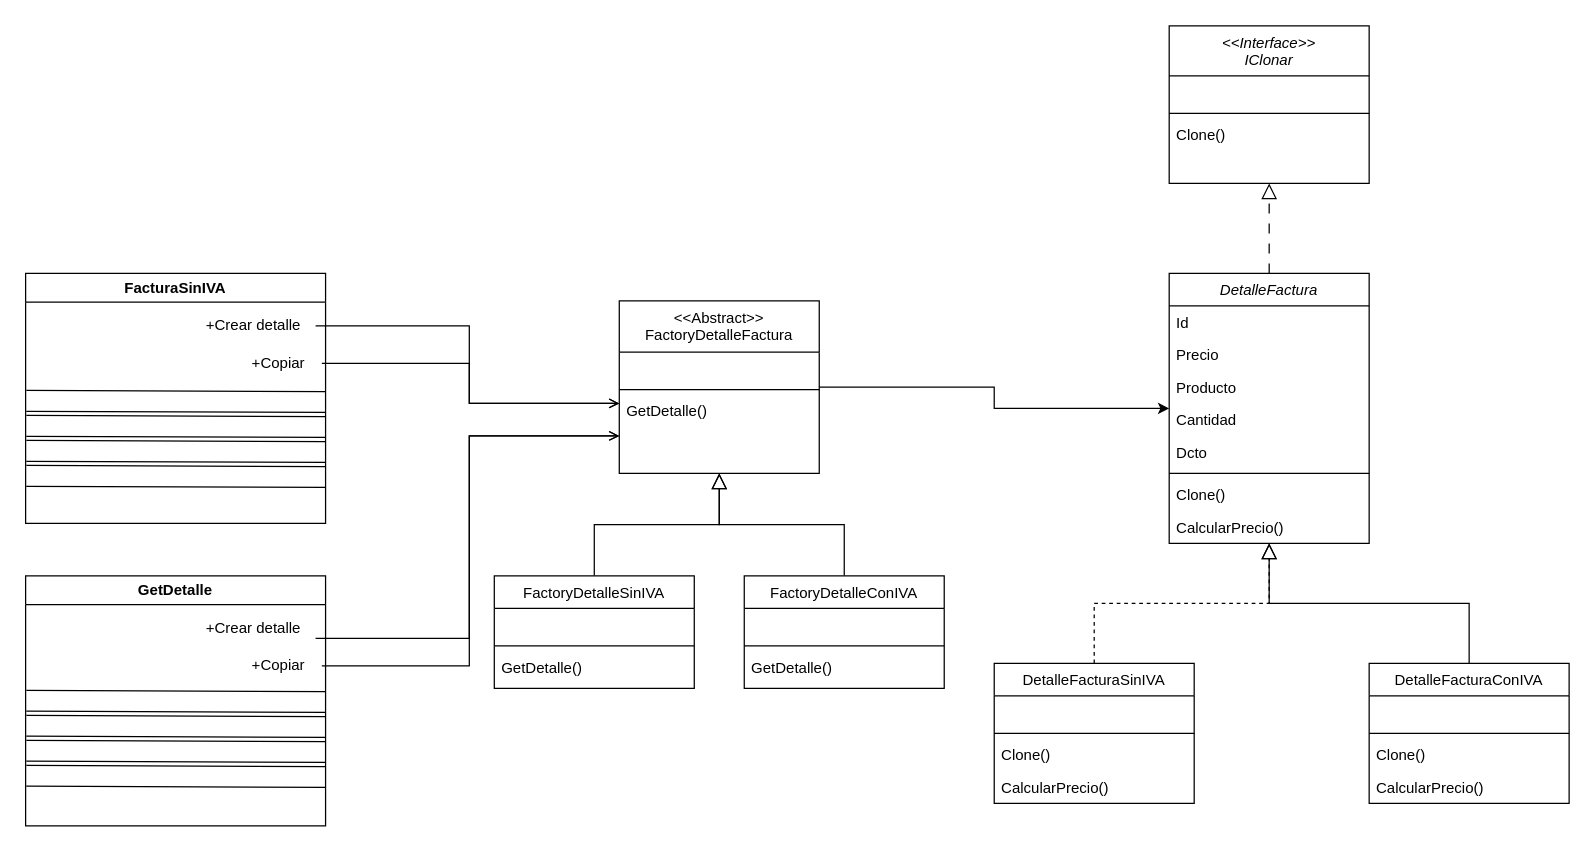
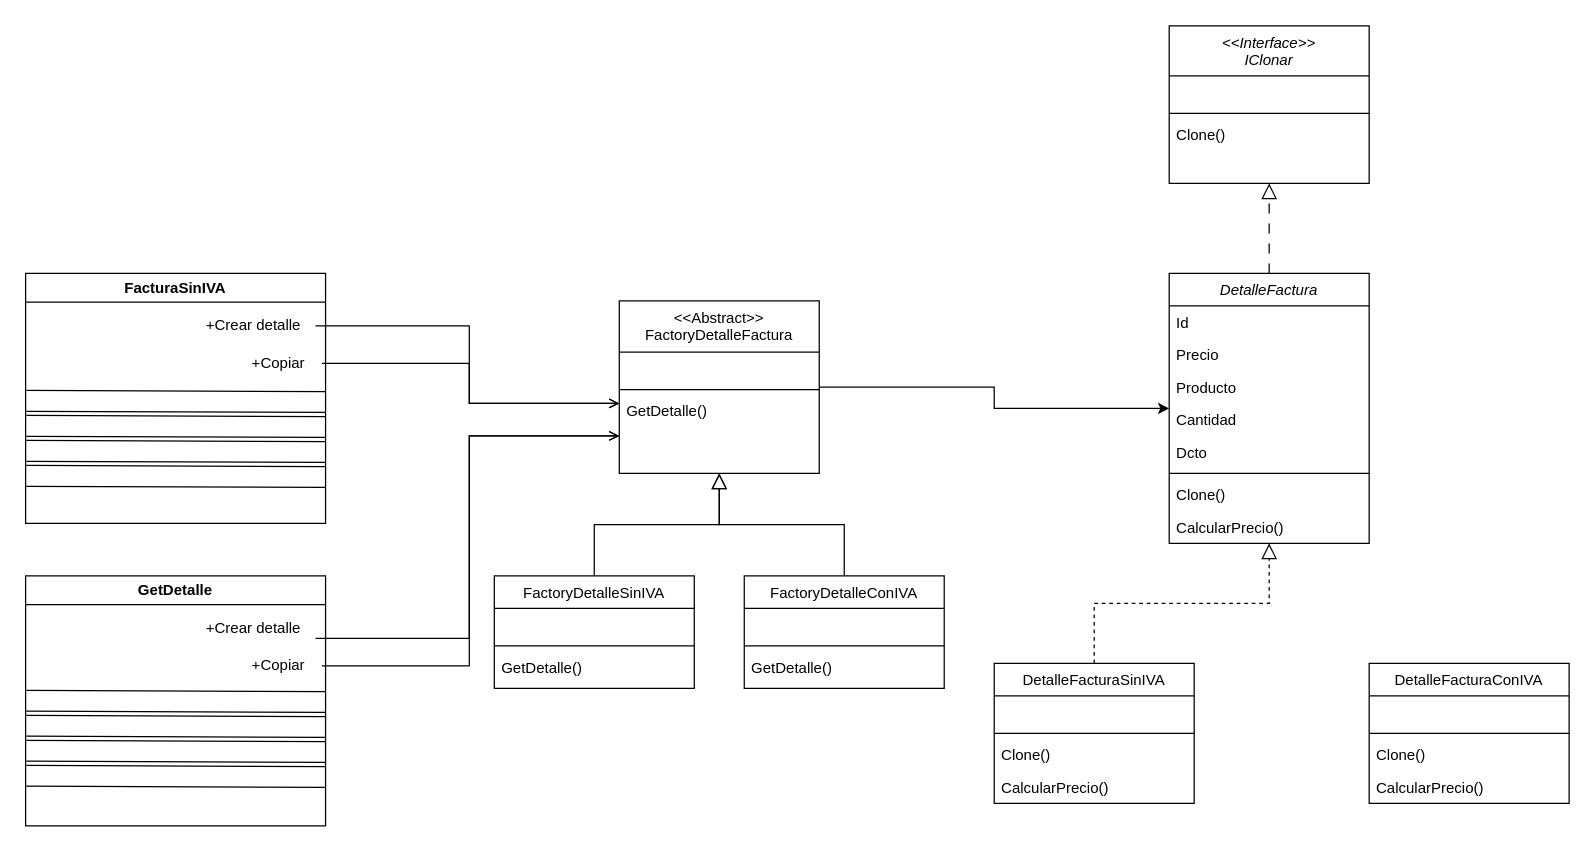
edge "DetalleFacturaConIVA" -> "DetalleFactura": removed
